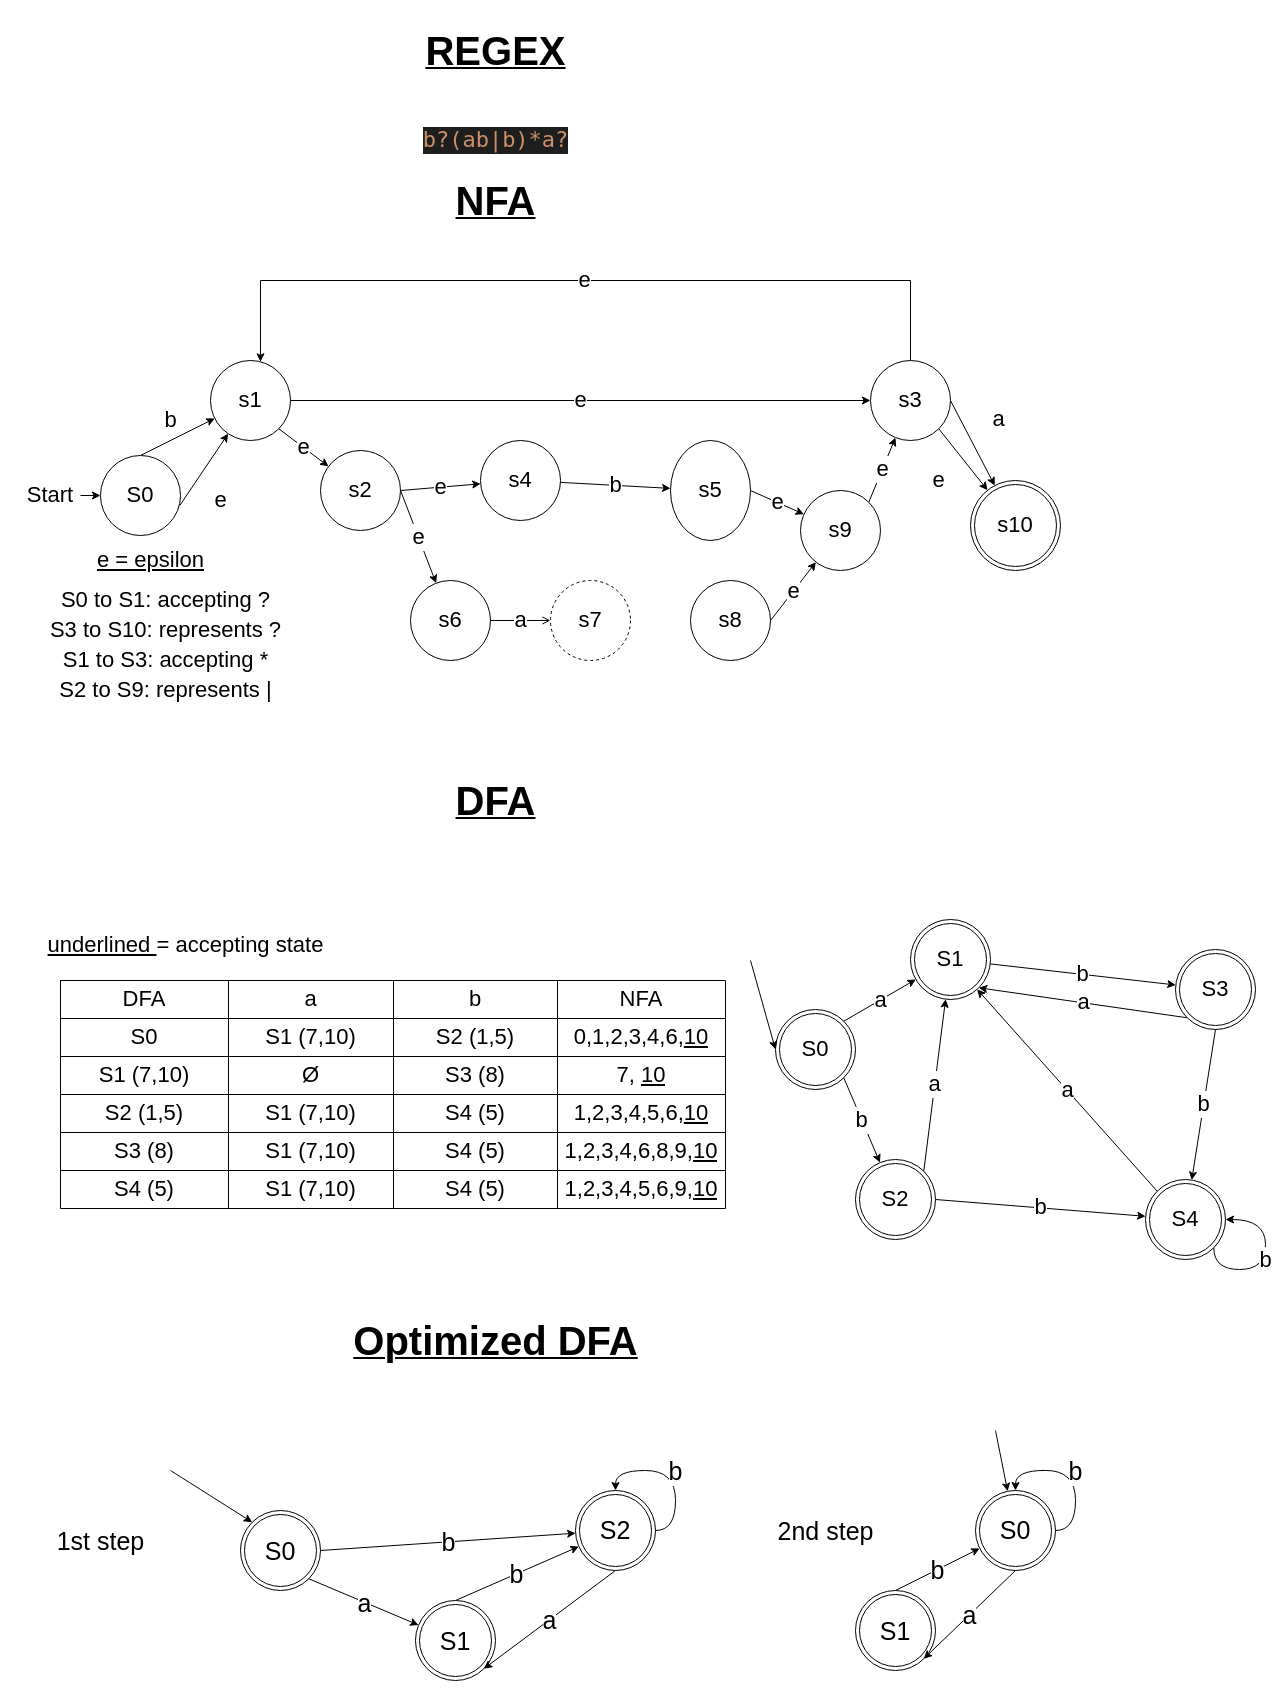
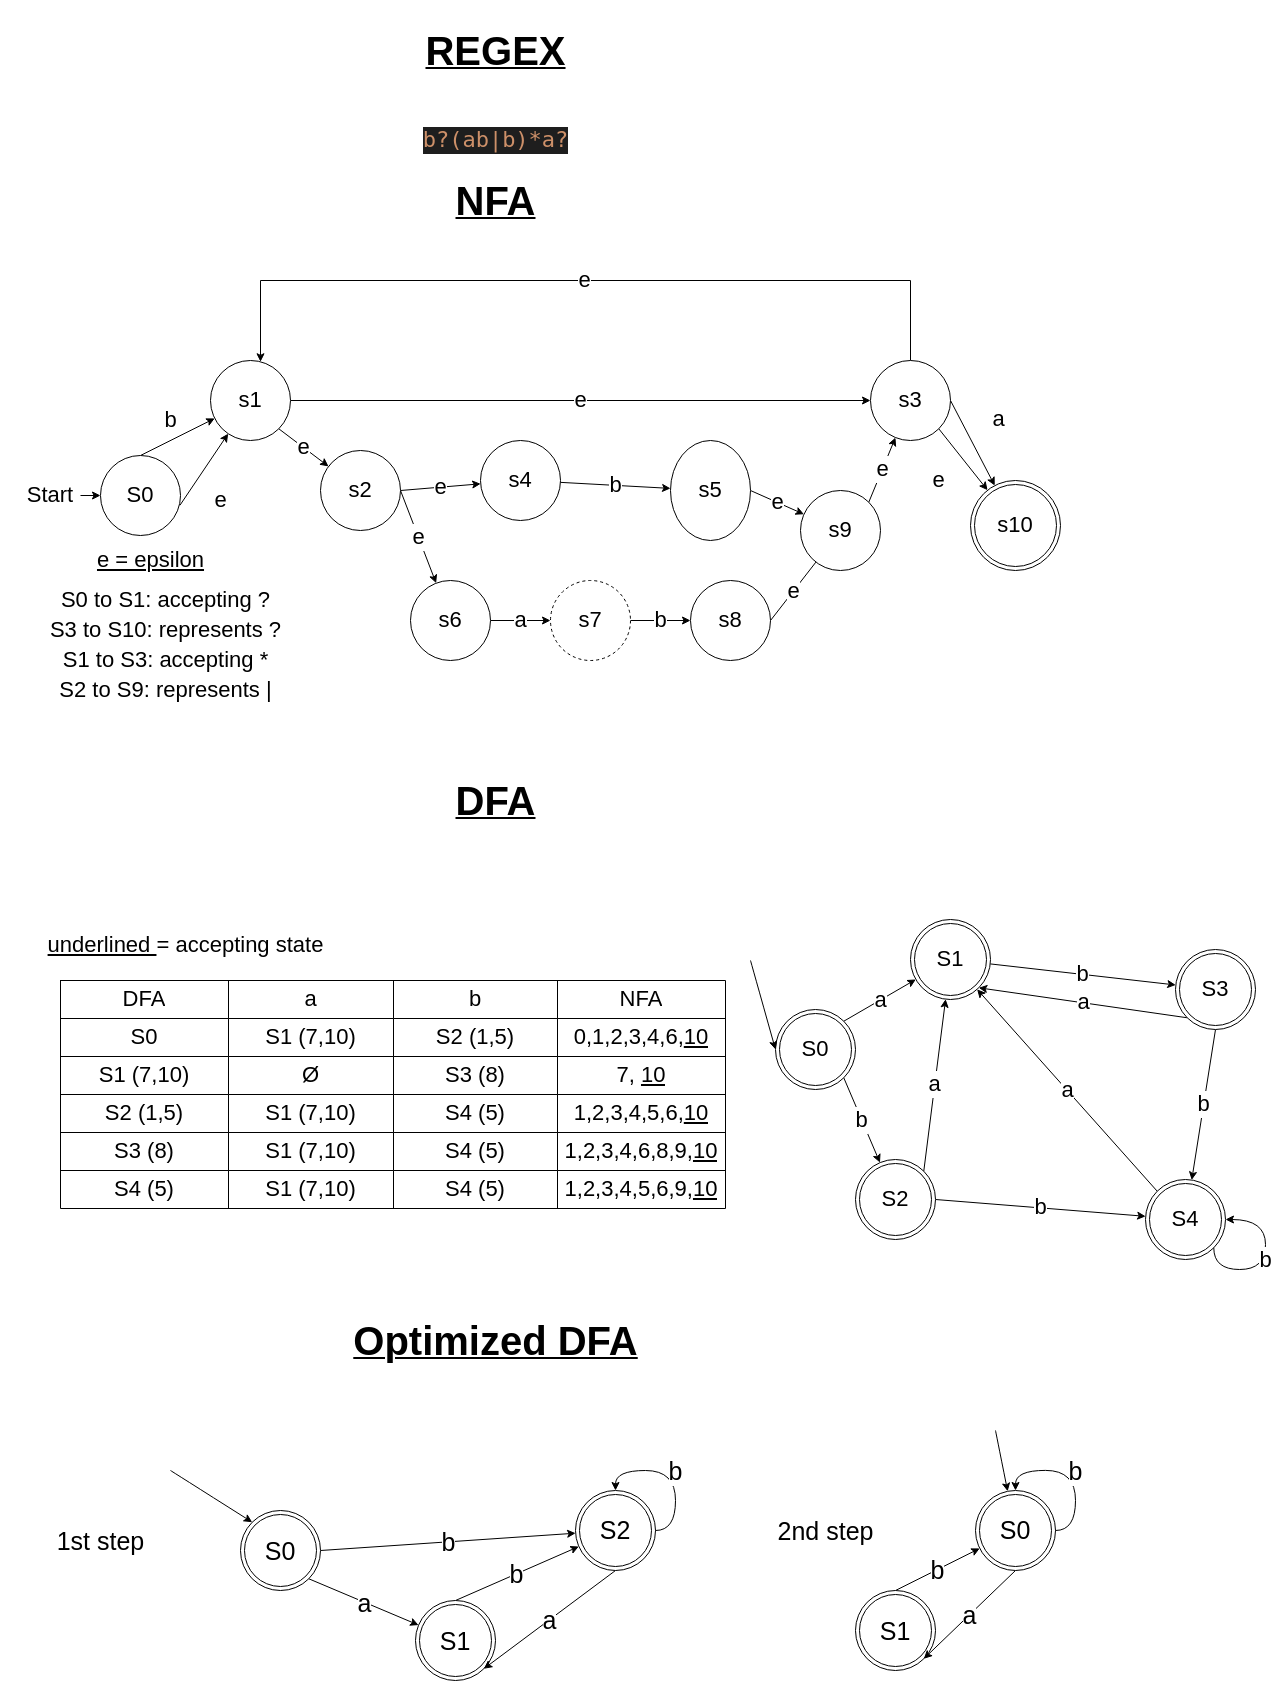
edge "s8" -> "s9": arrowhead classic -> none
edge "s6" -> "s7": arrowhead open -> classic
edge "s7" -> "s8": added, label "b"
